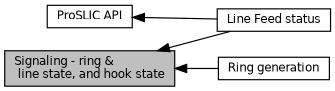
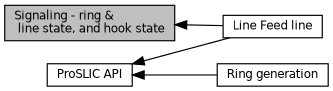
node "Line Feed status": label "Line Feed status" -> "Line Feed line"
edge "Ring generation" -> "Signaling - ring & line state, and hook state": now "Ring generation" -> "ProSLIC API"
